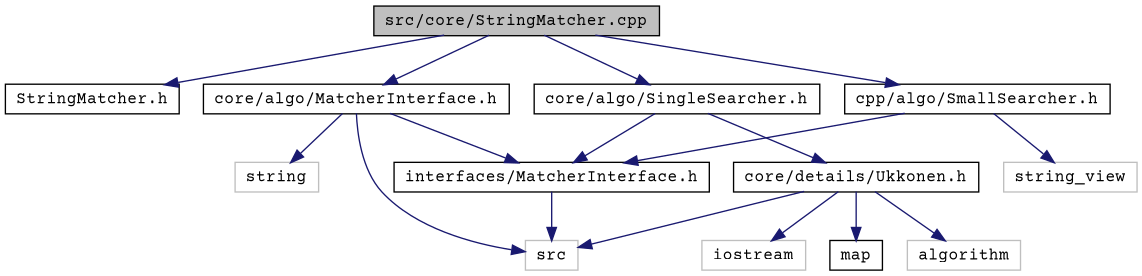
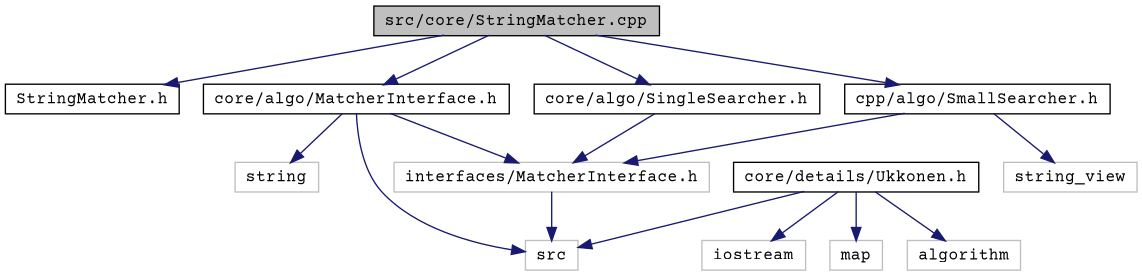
edge "core/algo/SingleSearcher.h" -> "core/details/Ukkonen.h": removed
node "interfaces/MatcherInterface.h": color black -> grey75
node "map": color black -> grey75
